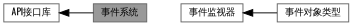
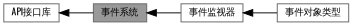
edge "事件监视器" -> "事件系统": added
